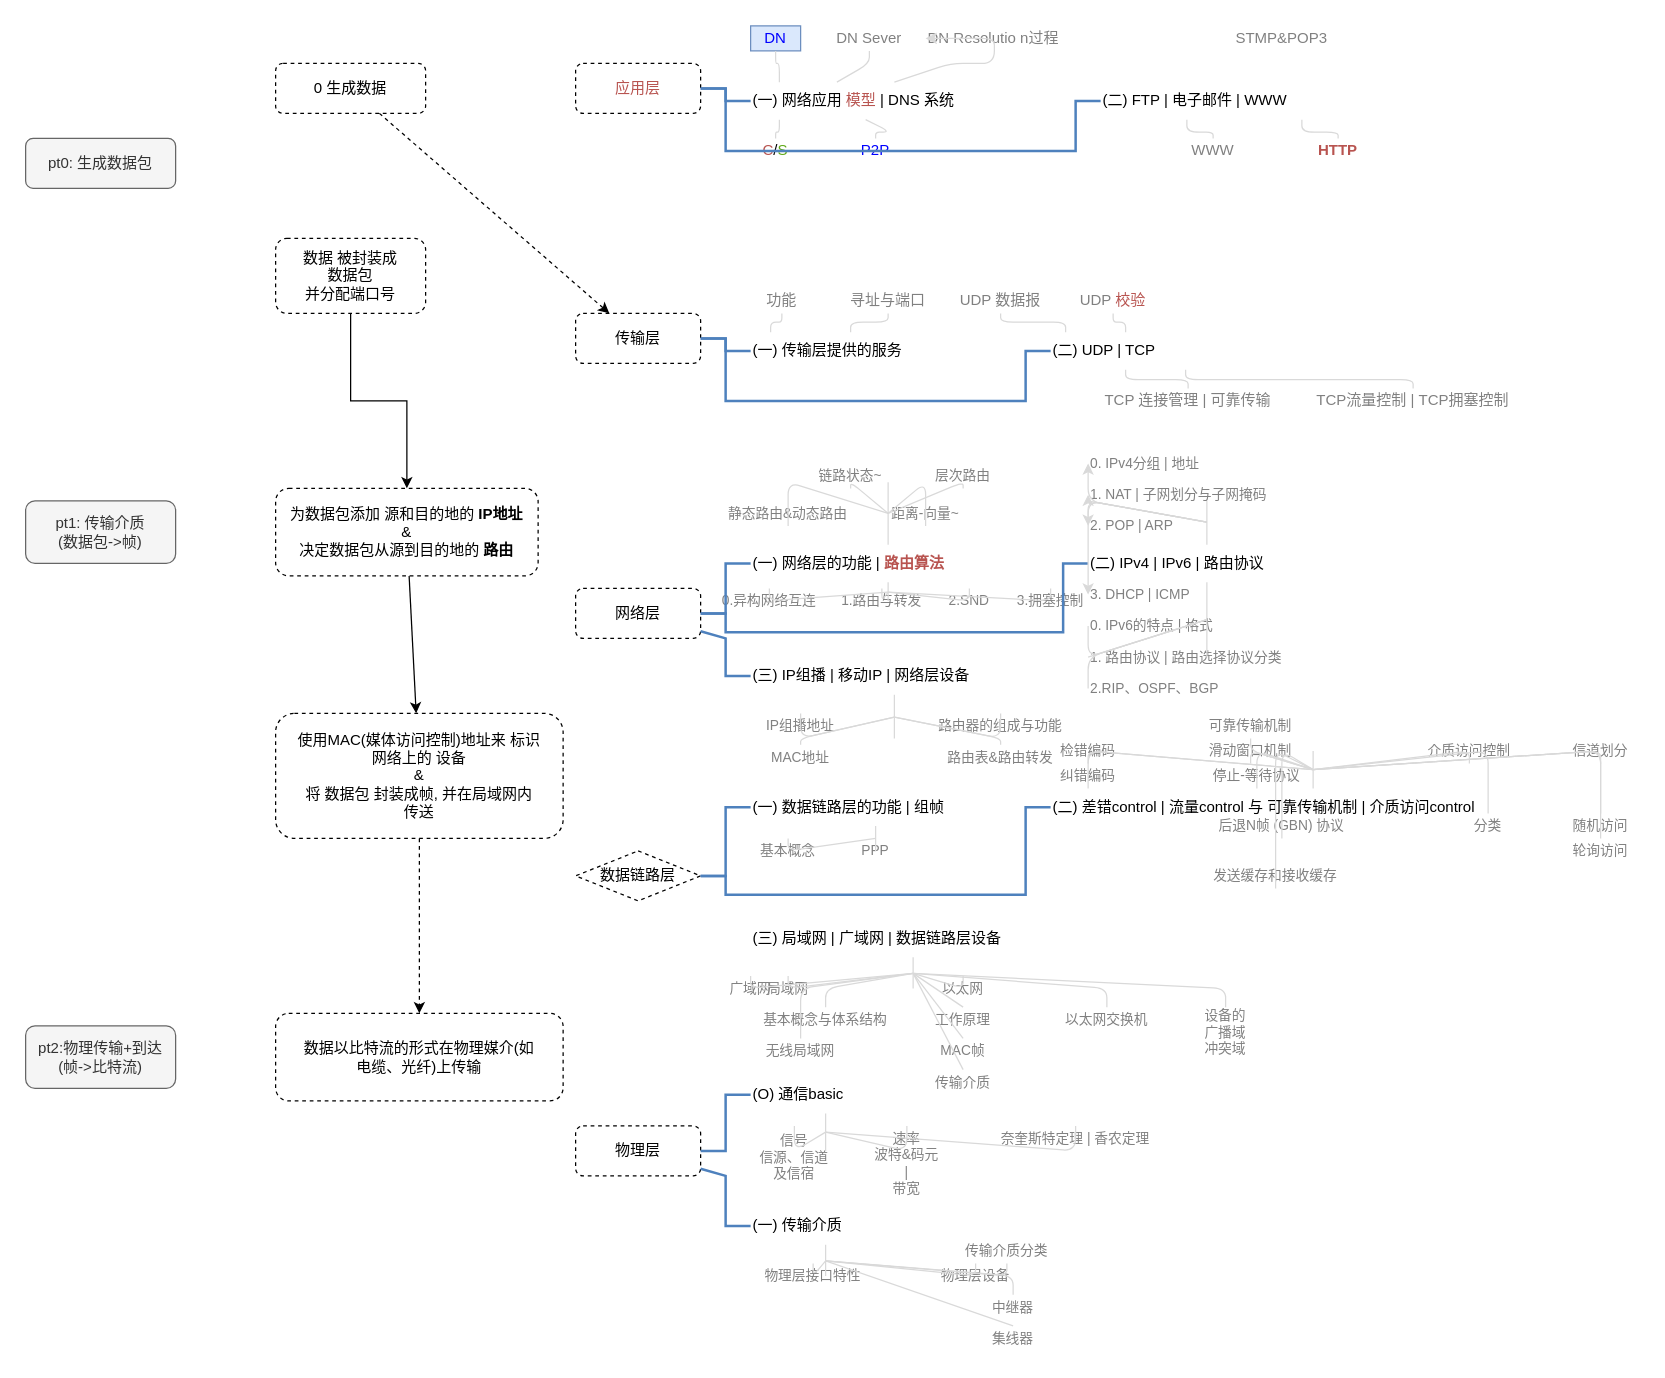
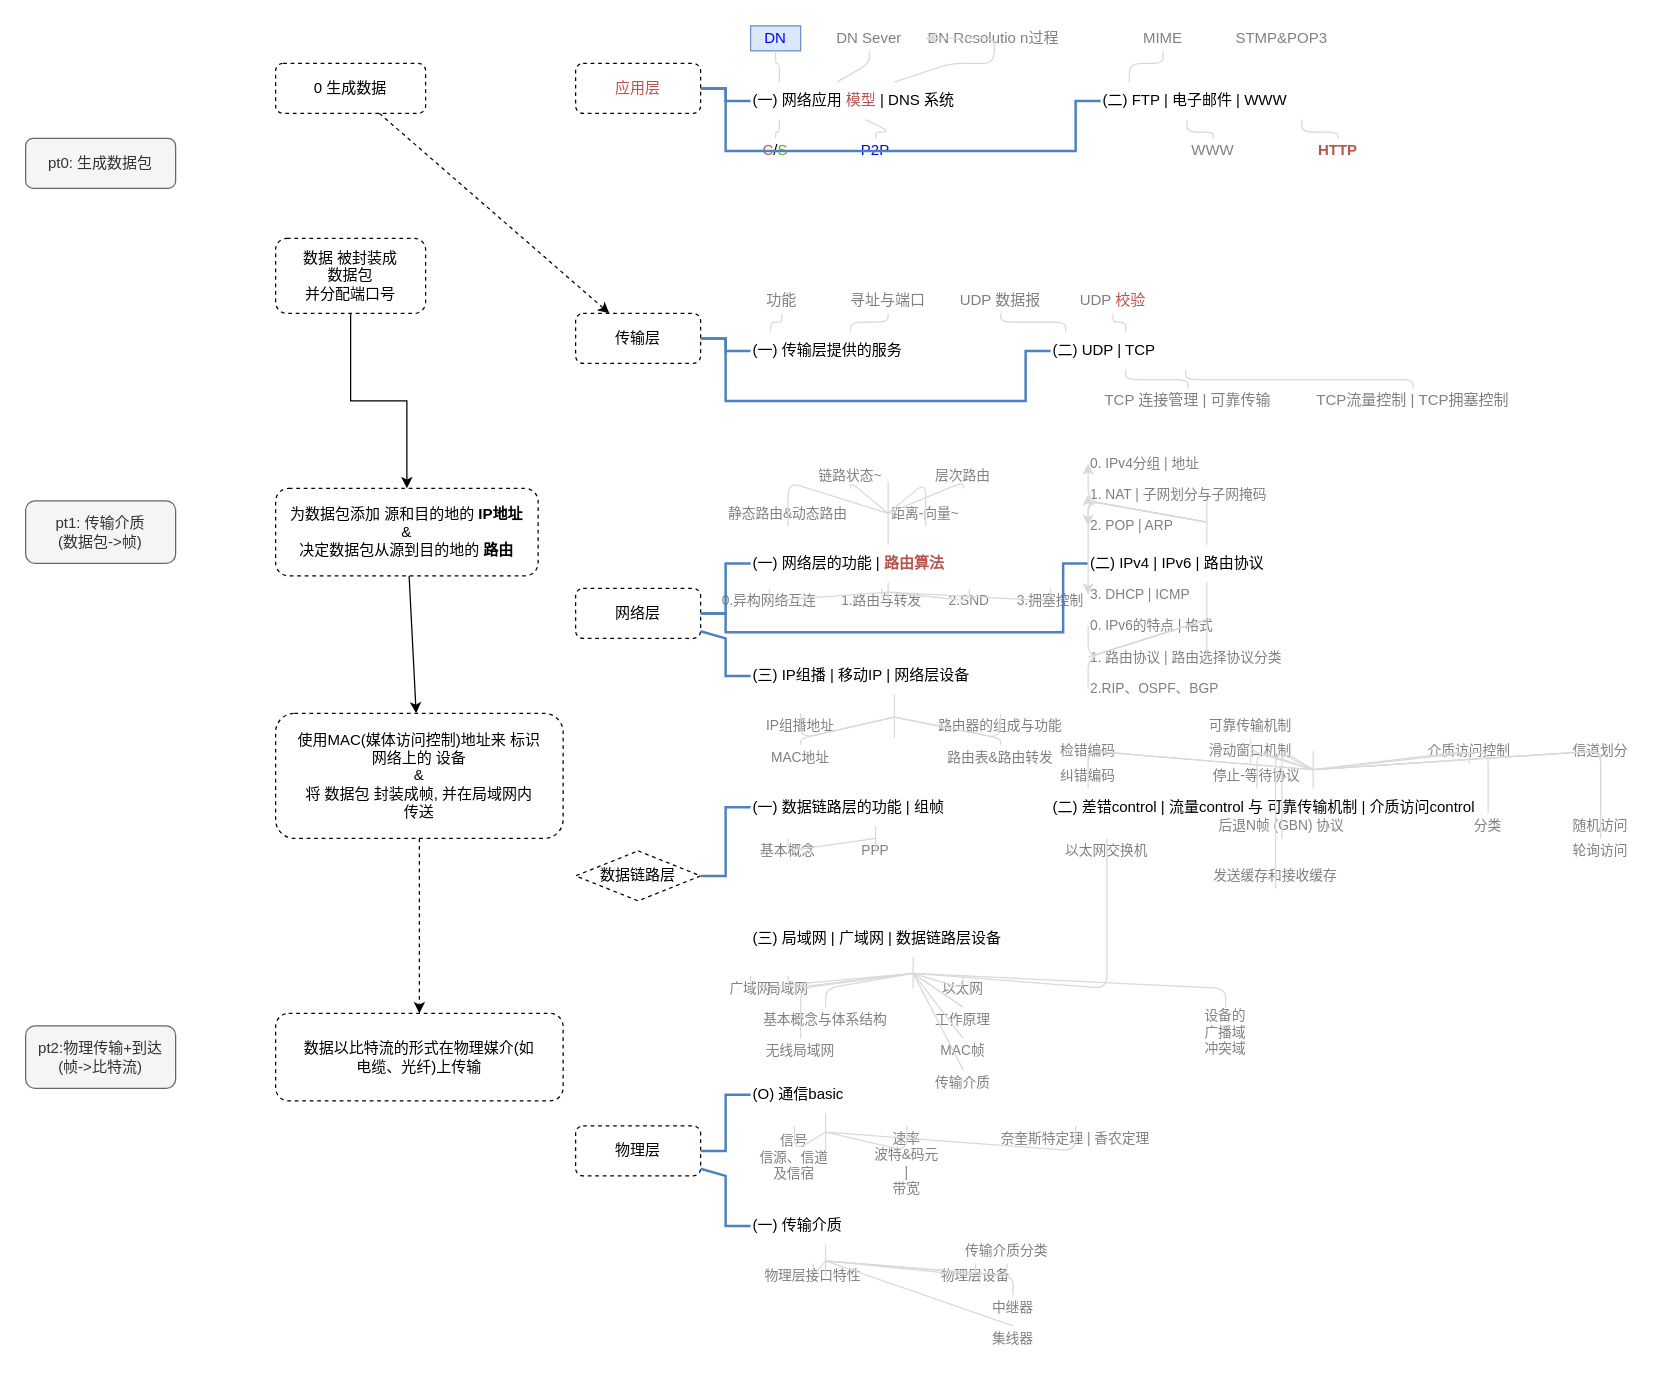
node "MIME": added
edge "MIME" -- "(二) FTP | 电子邮件 | WWW": added
edge "(二) 差错control | 流量control 与 可靠传输机制 | 介质访问control" -- "数据链路层": removed
node "以太网交换机": moved (1107, 1019) -> (1107, 851)
